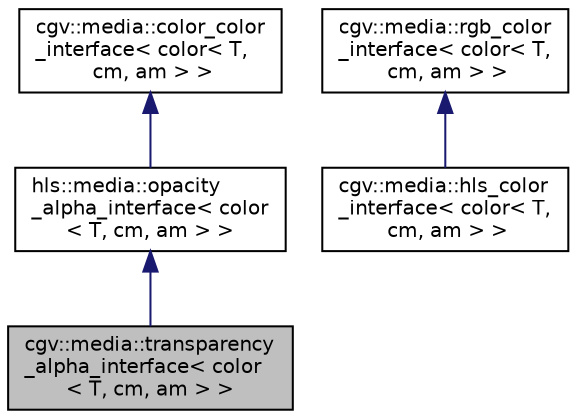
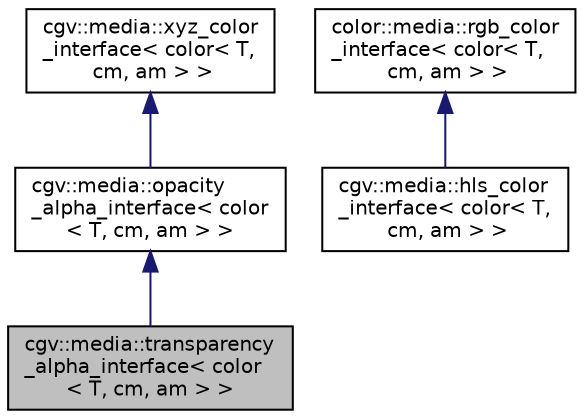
node "cgv::media::color_color _interface< color< T, cm, am > >": label "cgv::media::color_color _interface< color< T, cm, am > >" -> "cgv::media::xyz_color _interface< color< T, cm, am > >"
node "cgv::media::rgb_color _interface< color< T, cm, am > >": label "cgv::media::rgb_color _interface< color< T, cm, am > >" -> "color::media::rgb_color _interface< color< T, cm, am > >"
node "hls::media::opacity _alpha_interface< color < T, cm, am > >": label "hls::media::opacity _alpha_interface< color < T, cm, am > >" -> "cgv::media::opacity _alpha_interface< color < T, cm, am > >"
